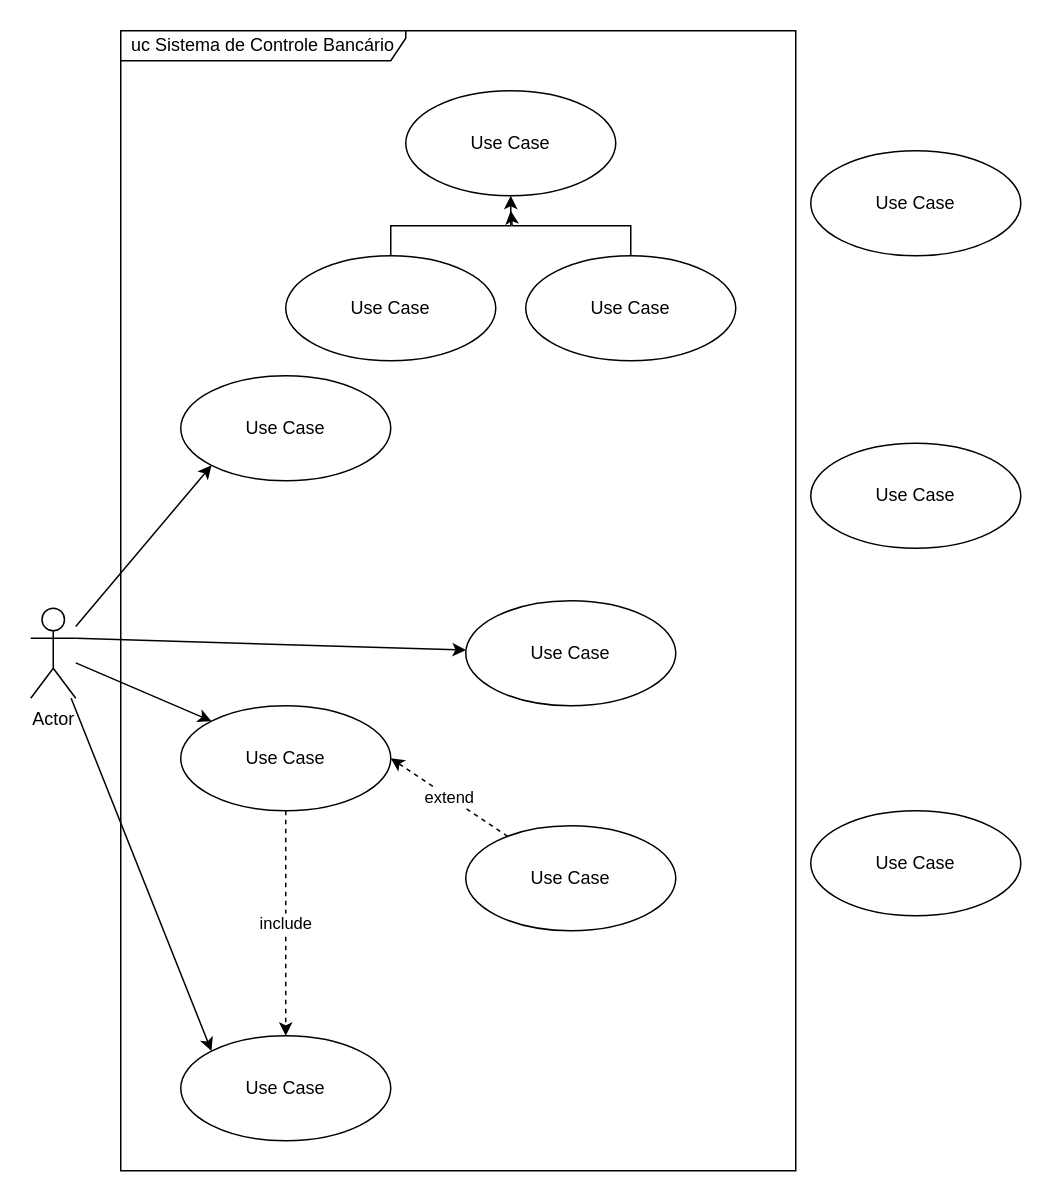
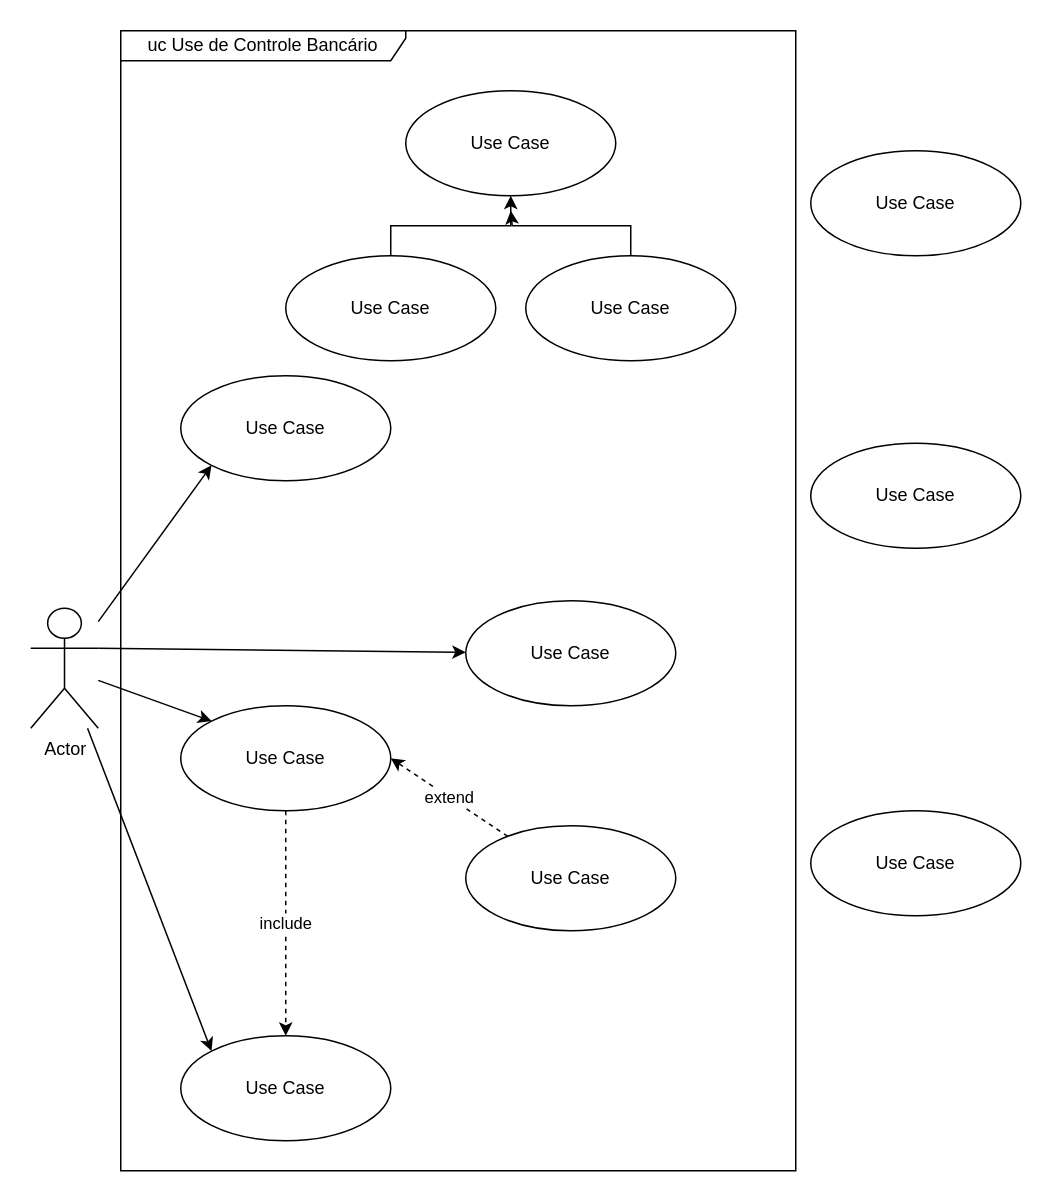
node "uc Sistema de Controle Bancário": label "uc Sistema de Controle Bancário" -> "uc Use de Controle Bancário"
node "Actor": size 45x90 -> 68x120
